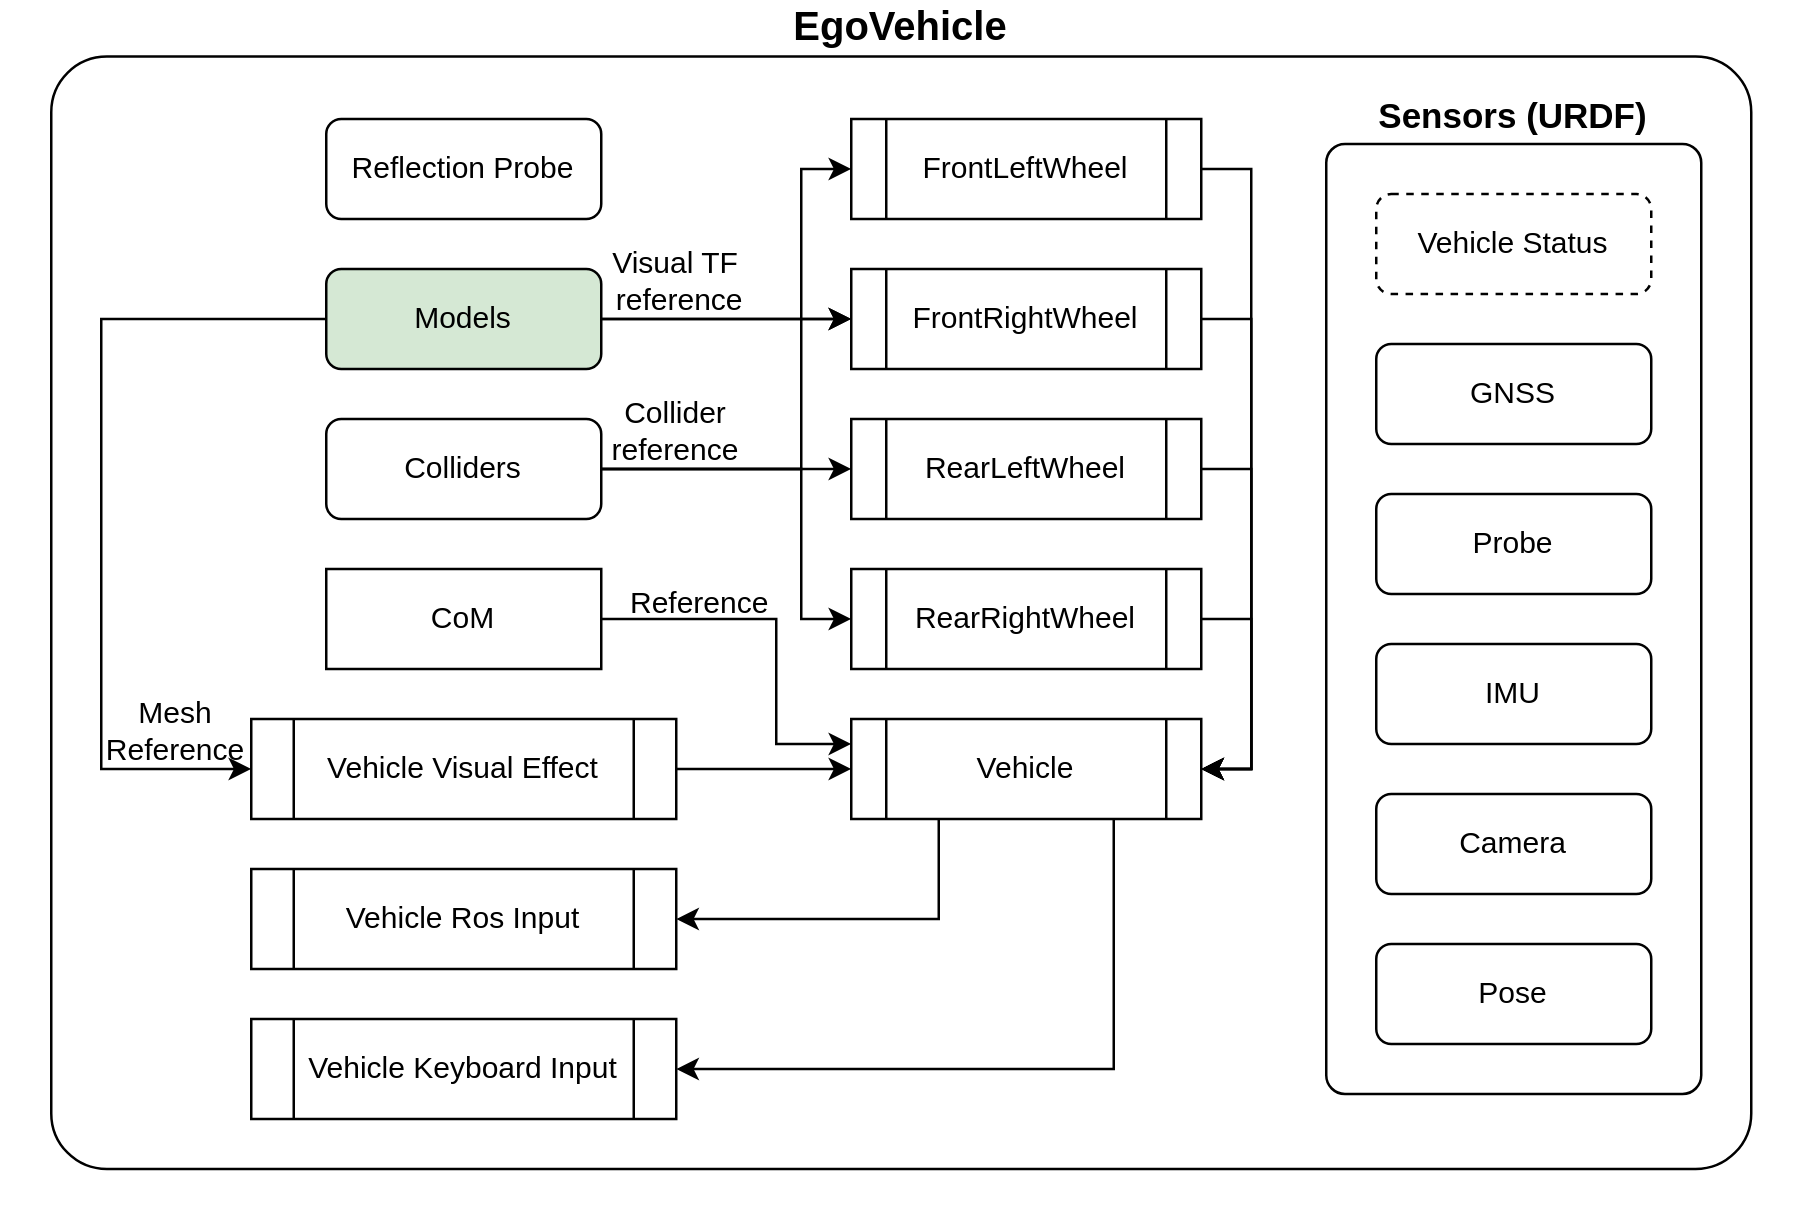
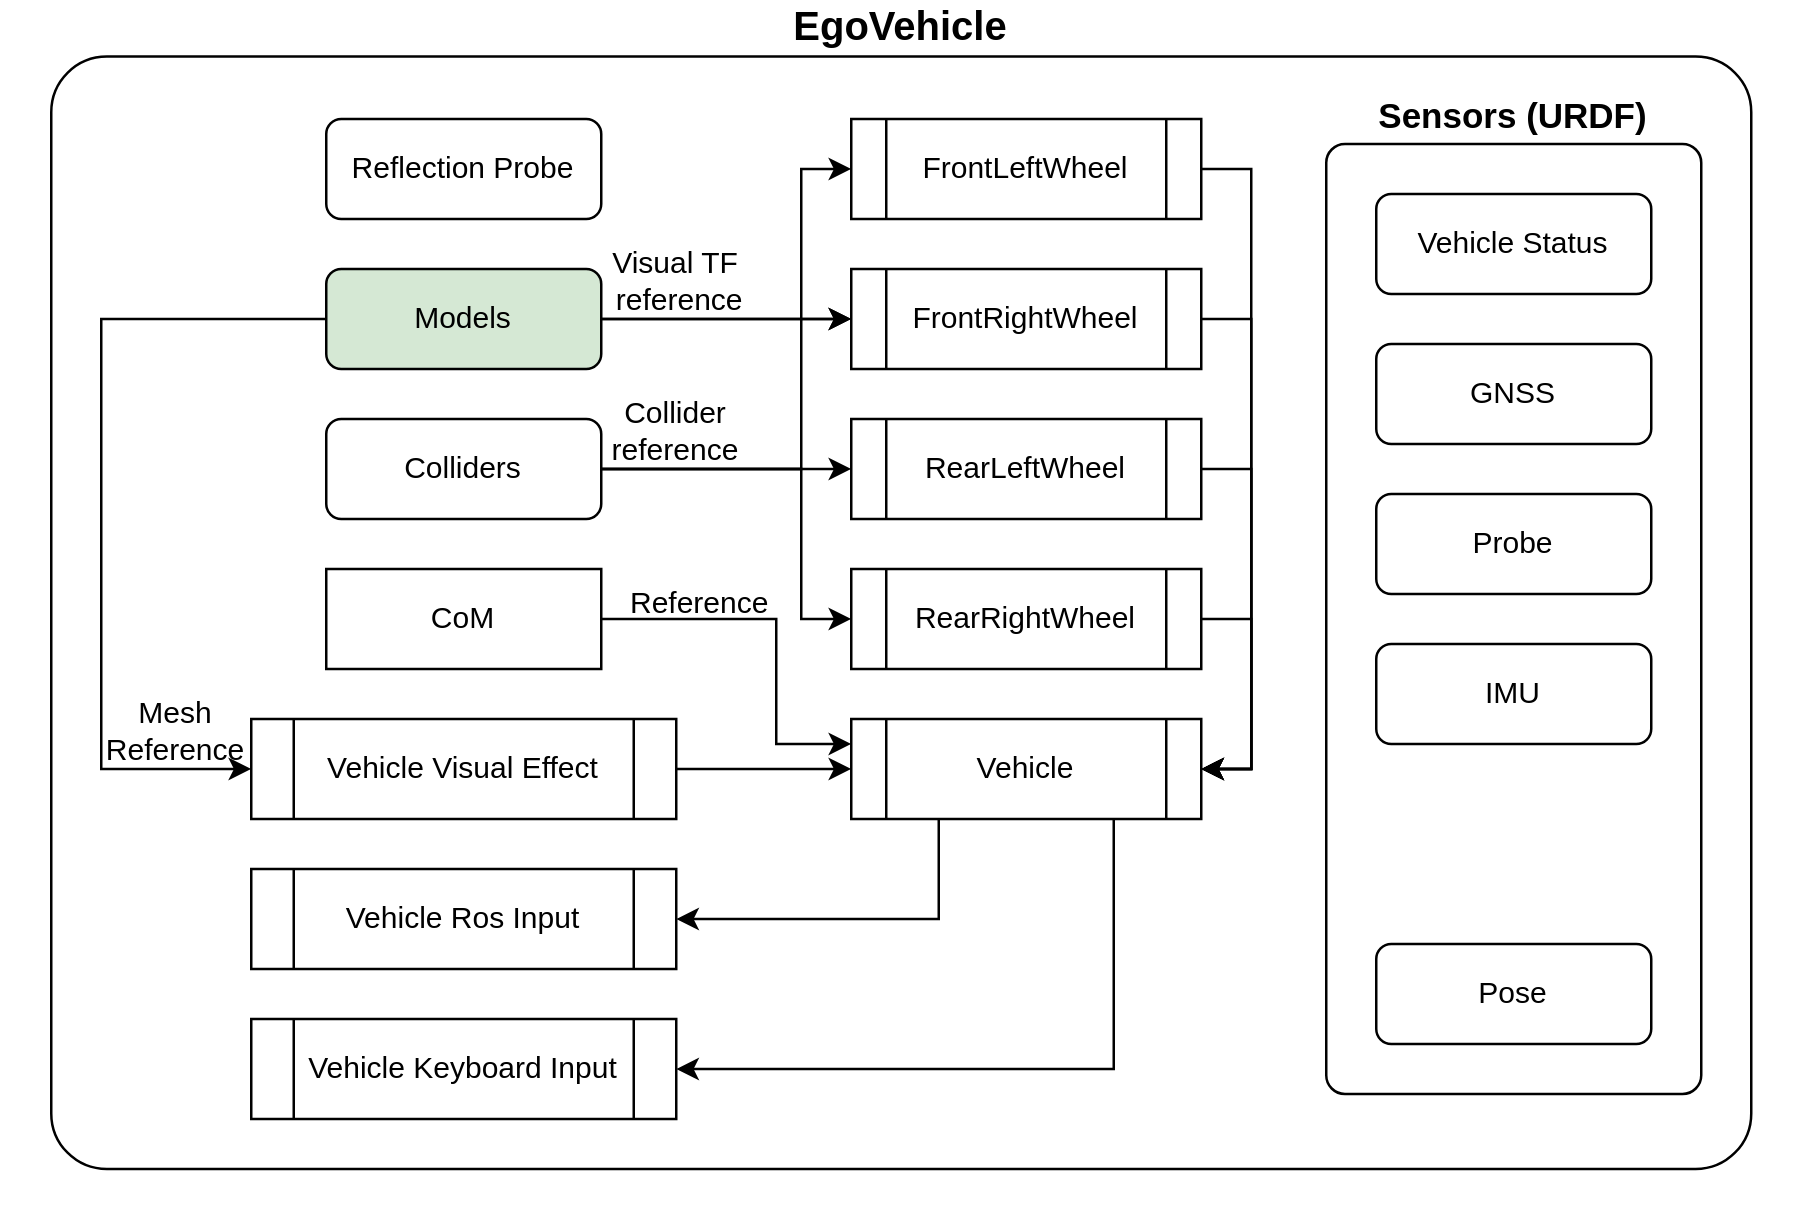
node "Vehicle Status": style dashed -> solid
node "Camera": removed
